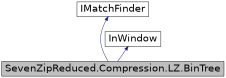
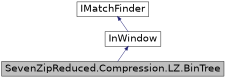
edge "SevenZipReduced.Compression.LZ.BinTree" -> "IMatchFinder": now "InWindow" -> "IMatchFinder"
